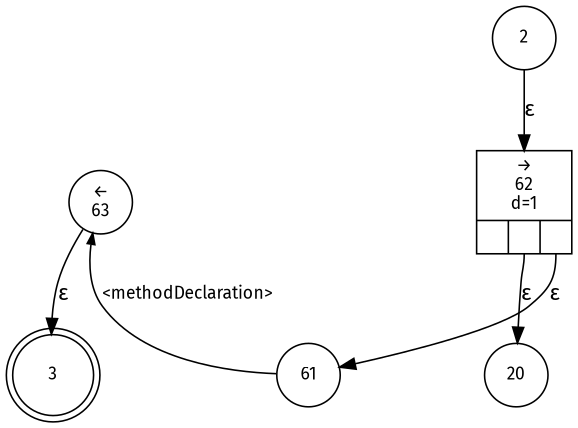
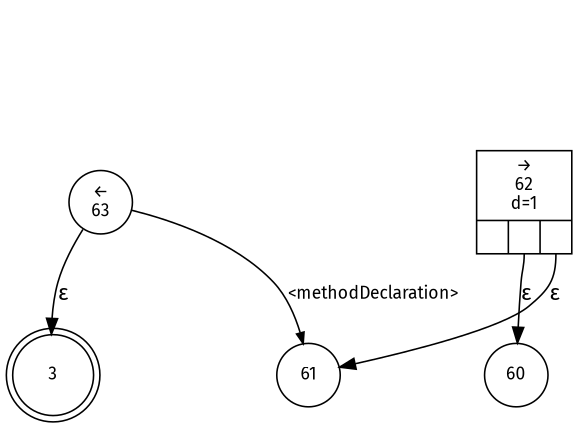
node "2": removed
edge "61" -> "← 63": reversed
node "20": label "20" -> "60"
